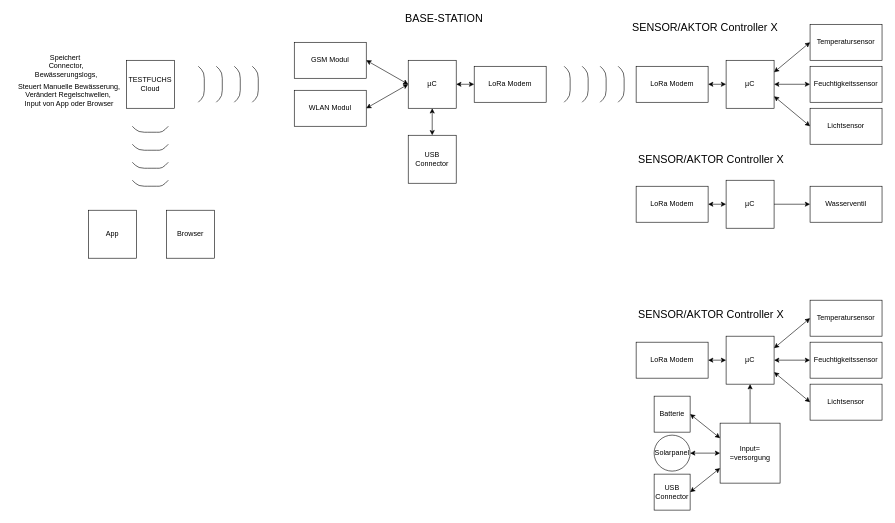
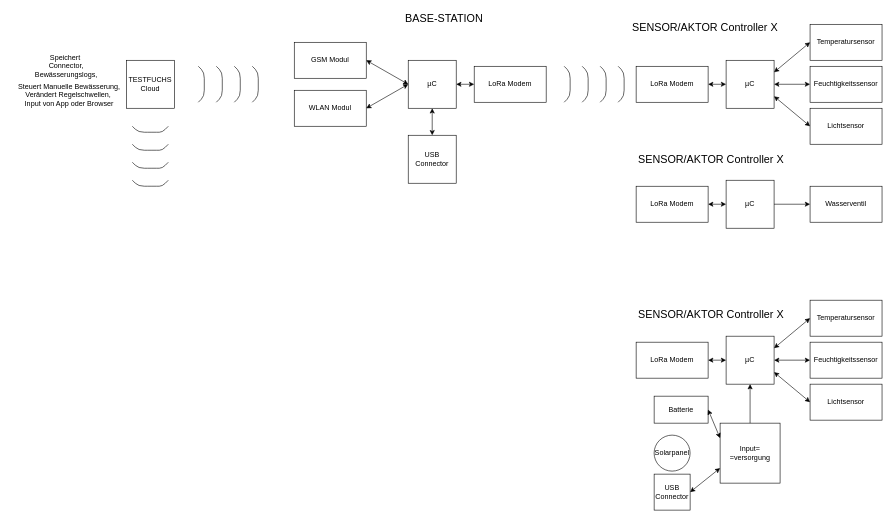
node "App": removed
node "Browser": removed
node "Batterie": size 36x36 -> 54x27
edge "Solarpanel" -- "Input= =versorgung": removed
